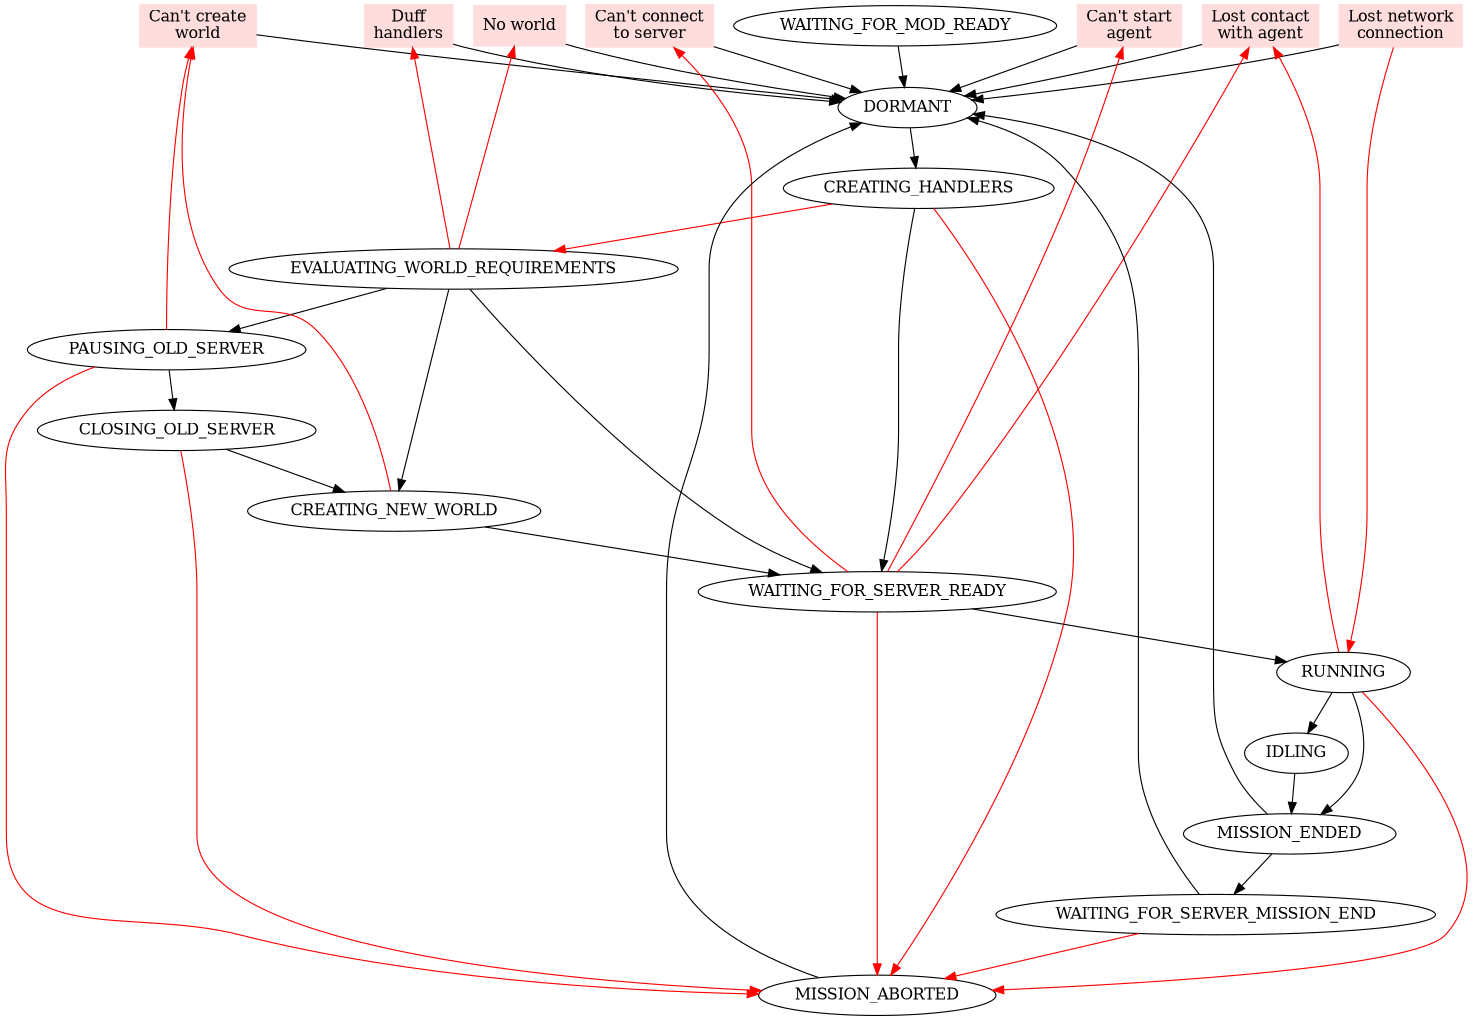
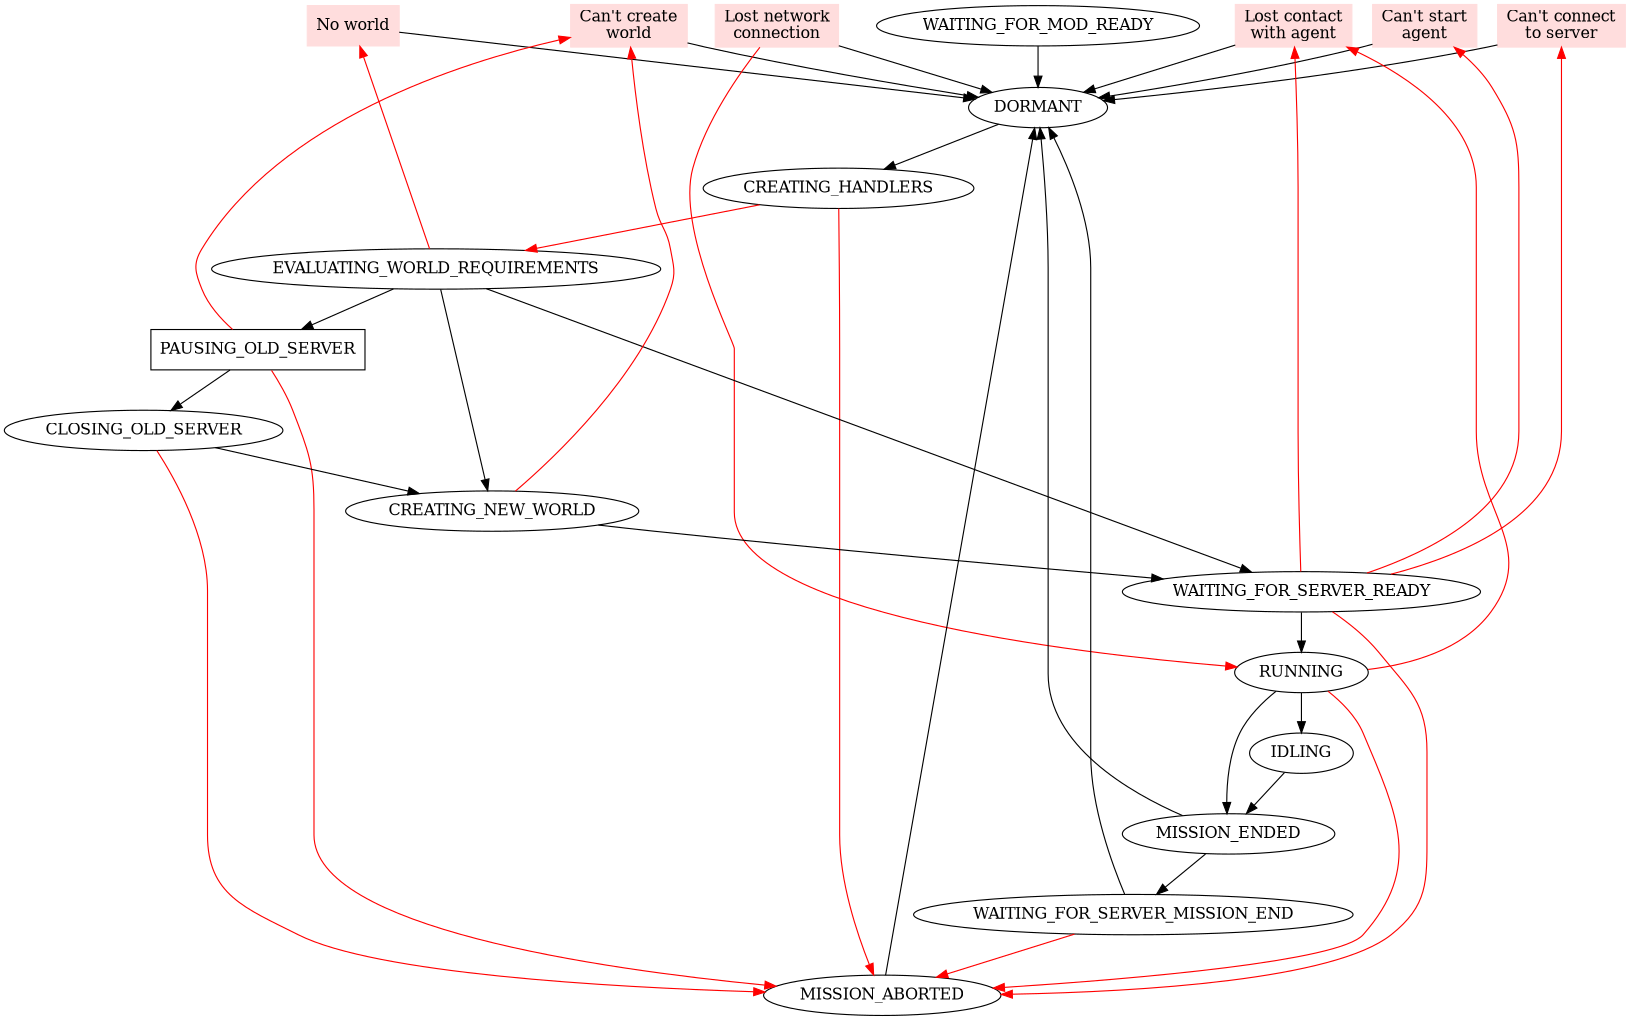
node "Duff handlers": removed
node "PAUSING_OLD_SERVER": shape ellipse -> box
edge "CREATING_HANDLERS" -> "WAITING_FOR_SERVER_READY": removed
